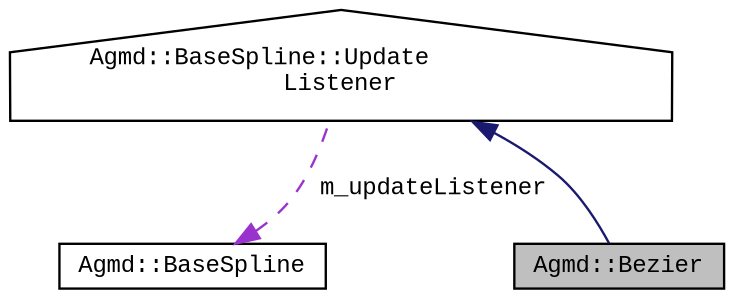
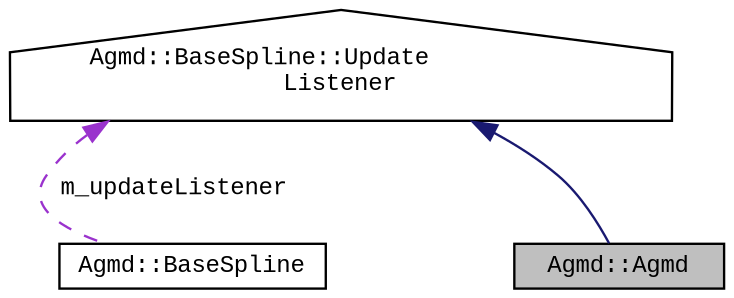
edge "Agmd::BaseSpline::Update Listener" -> "Agmd::BaseSpline": reversed
node "Agmd::Bezier": label "Agmd::Bezier" -> "Agmd::Agmd"
